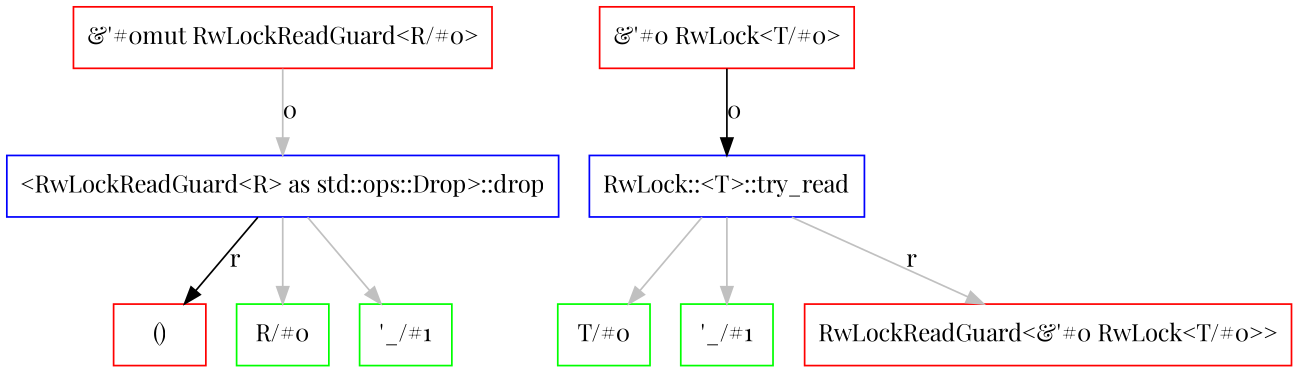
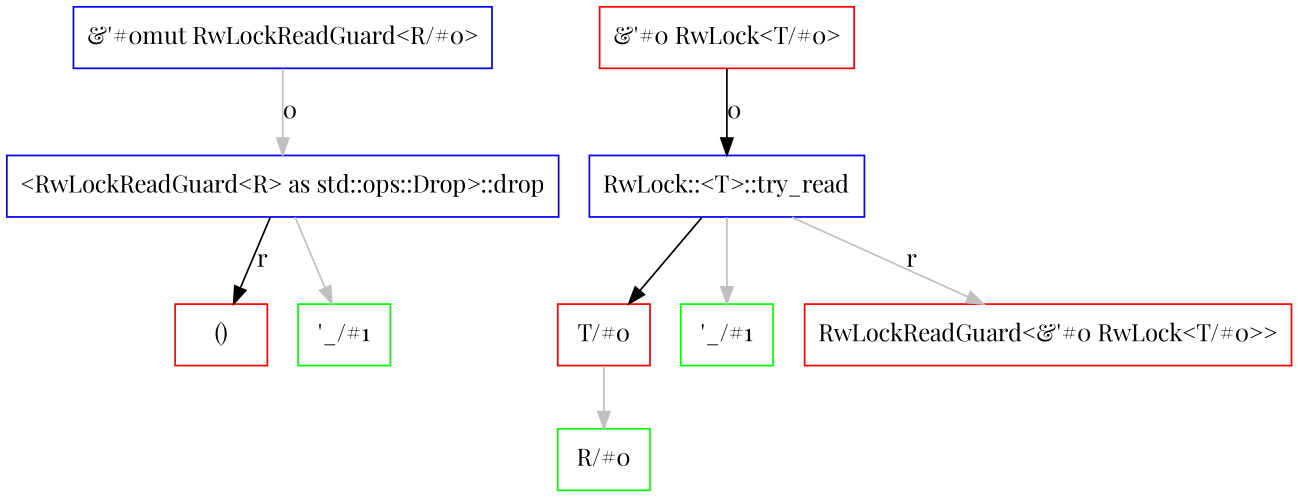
node "&'#0mut RwLockReadGuard<R/#0>": color red -> blue
edge "<RwLockReadGuard<R> as std::ops::Drop>::drop" -> "R/#0": now "T/#0" -> "R/#0"
edge "RwLock::<T>::try_read" -> "T/#0": color grey -> black
node "T/#0": color green -> red
